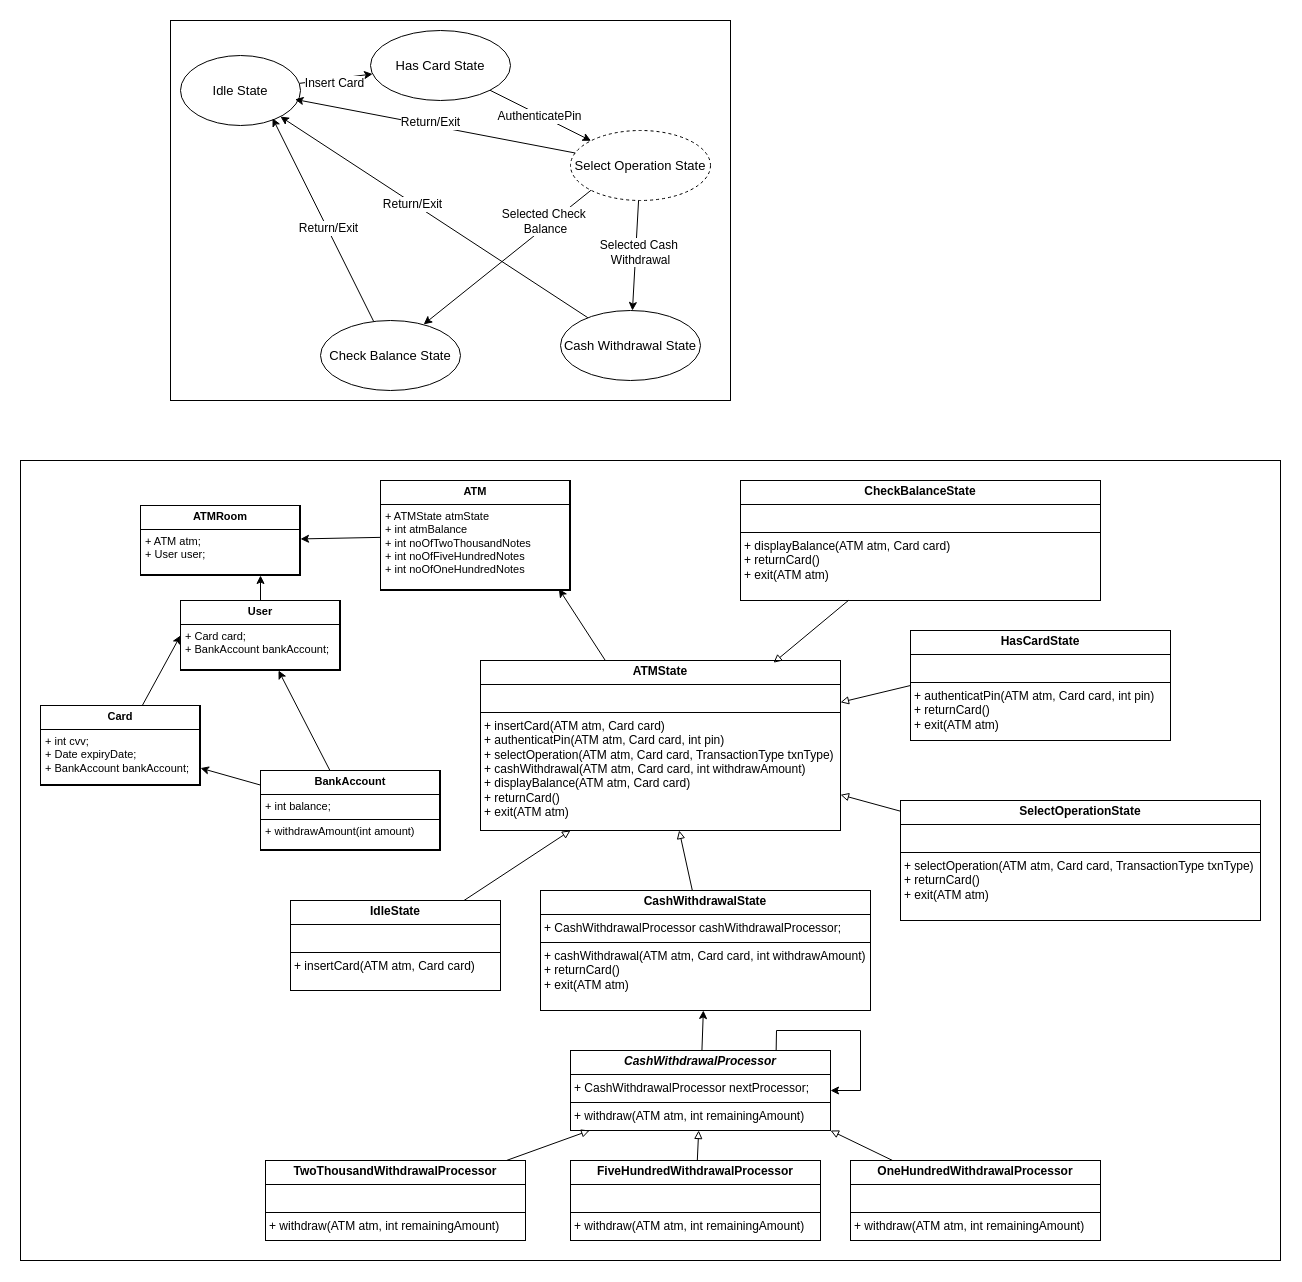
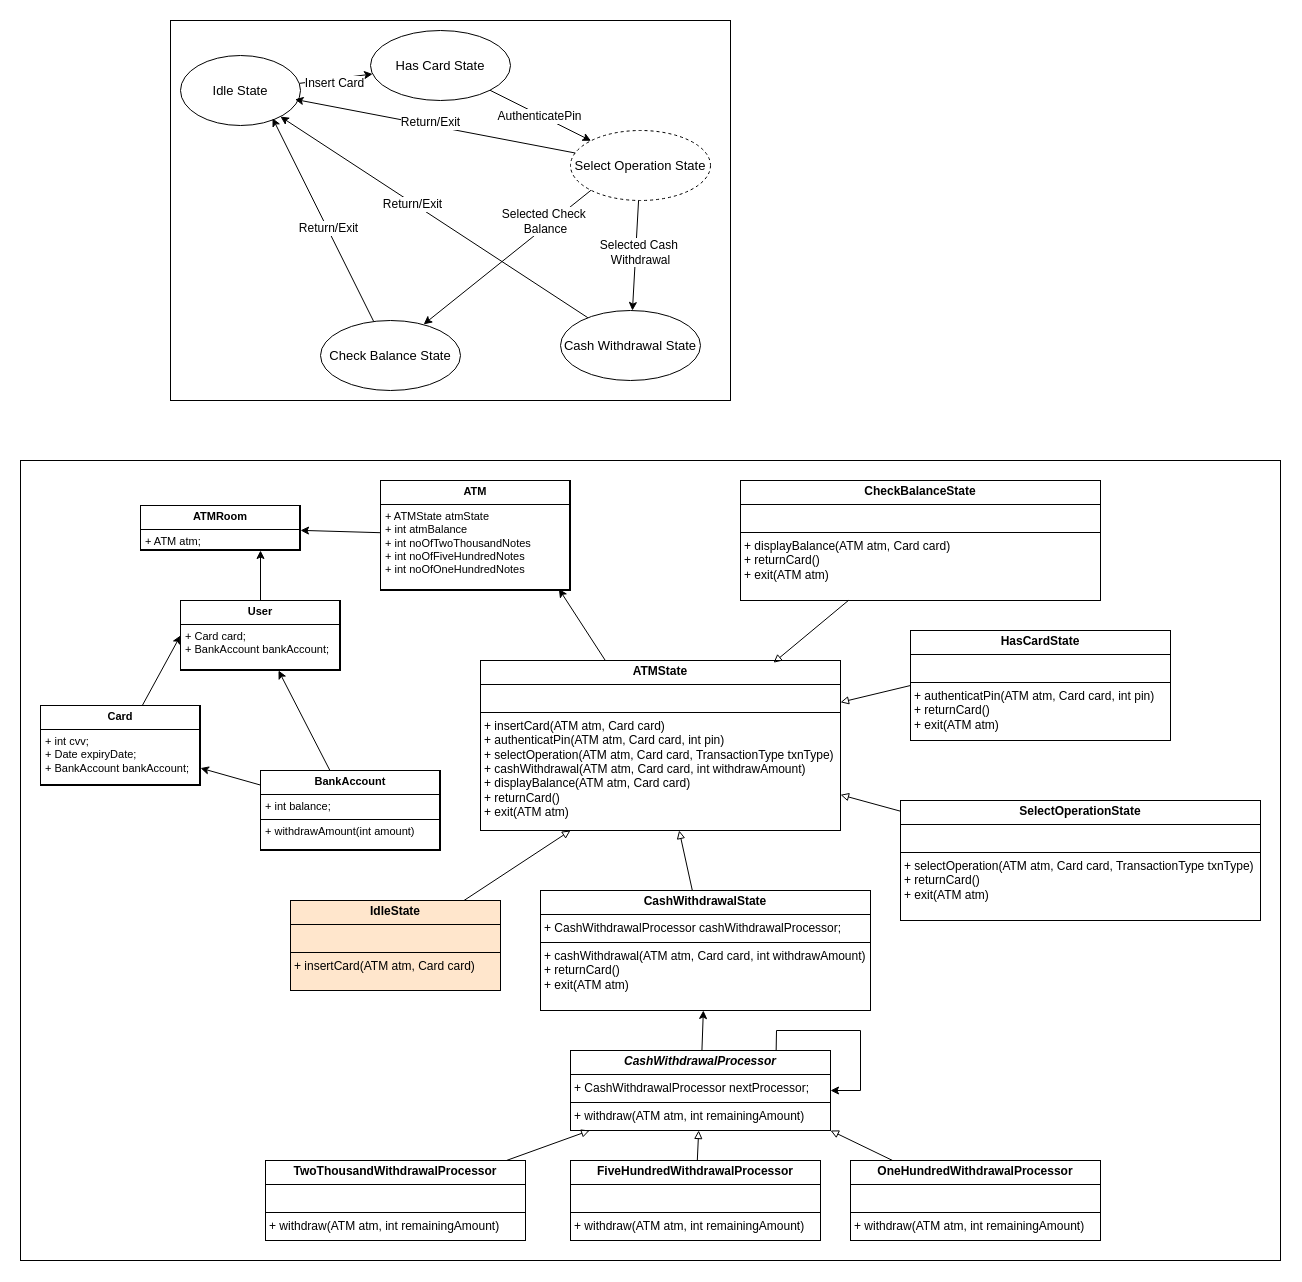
node "ATMRoom + ATM atm; + User user;": size 160x70 -> 160x45
node "IdleState + insertCard(ATM atm, Card card)": fillcolor #ffffff -> #ffe6cc
